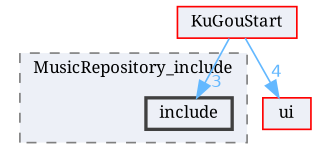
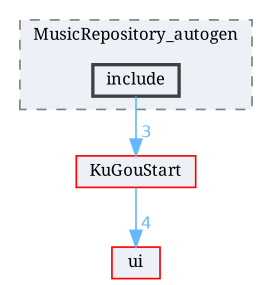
edge "KuGouStart" -> "include": reversed
cluster "MusicRepository_include": label "MusicRepository_include" -> "MusicRepository_autogen"
